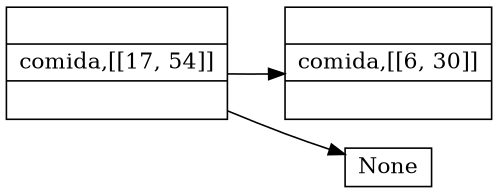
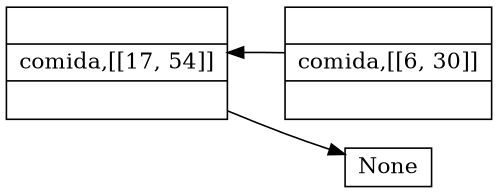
edge "comida,[[17, 54]]" -> "comida,[[6, 30]]": reversed
